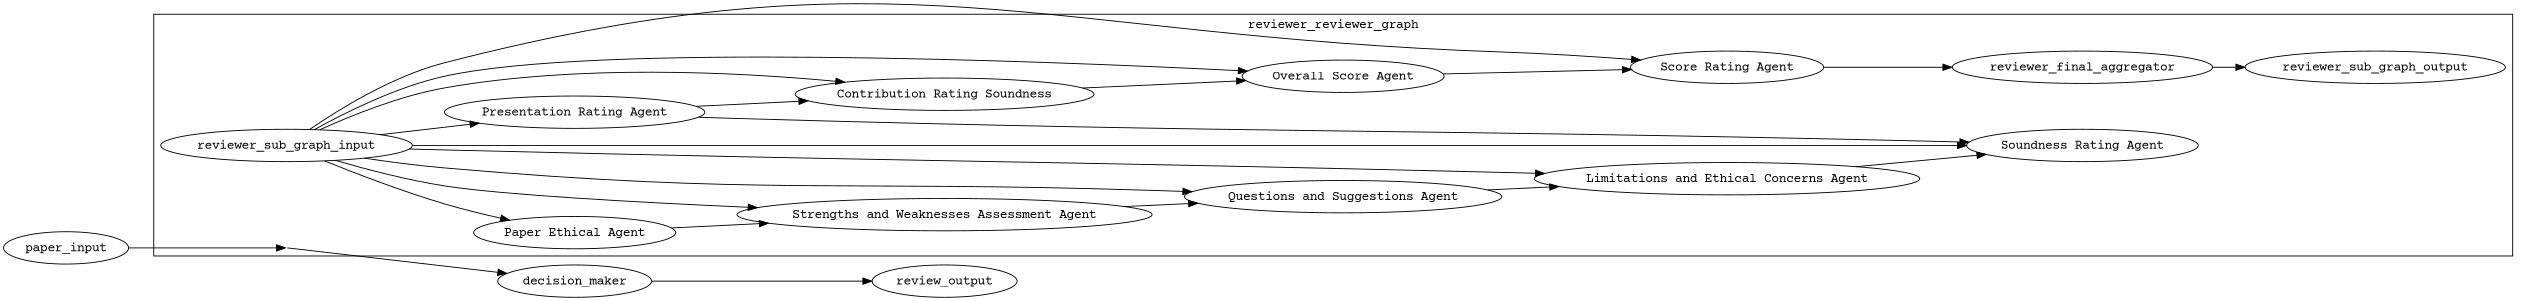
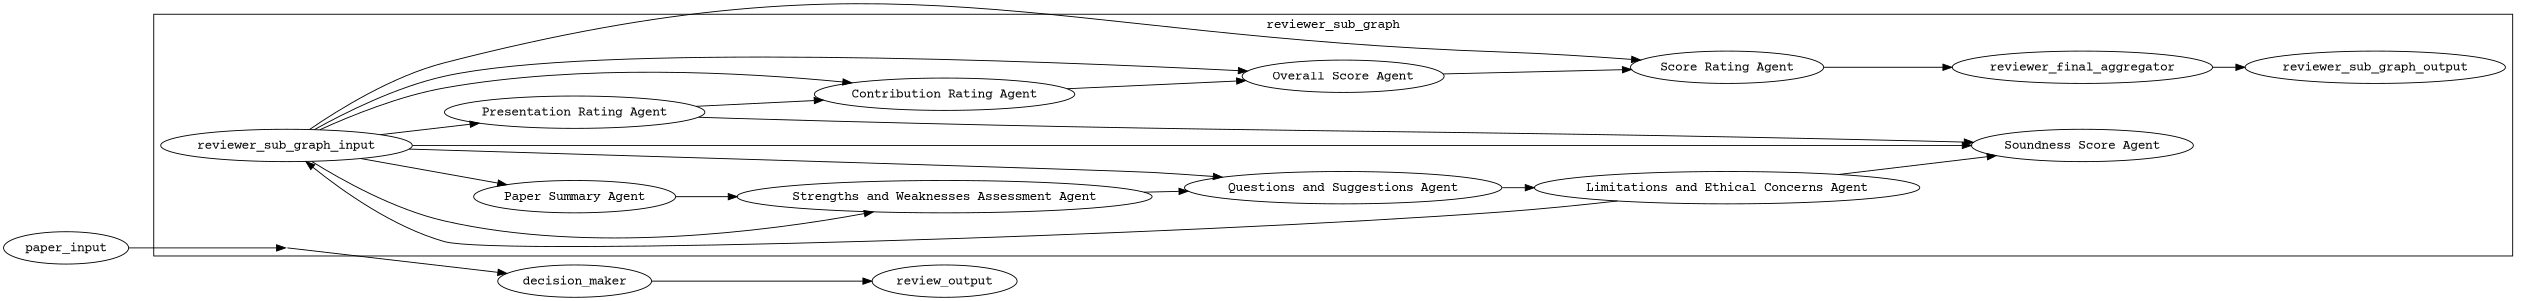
cluster "reviewer_reviewer_graph": label "reviewer_reviewer_graph" -> "reviewer_sub_graph"
node "Contribution Rating Soundness": label "Contribution Rating Soundness" -> "Contribution Rating Agent"
node "Soundness Rating Agent": label "Soundness Rating Agent" -> "Soundness Score Agent"
edge "reviewer_sub_graph_input" -> "Limitations and Ethical Concerns Agent": reversed
node "Paper Ethical Agent": label "Paper Ethical Agent" -> "Paper Summary Agent"
